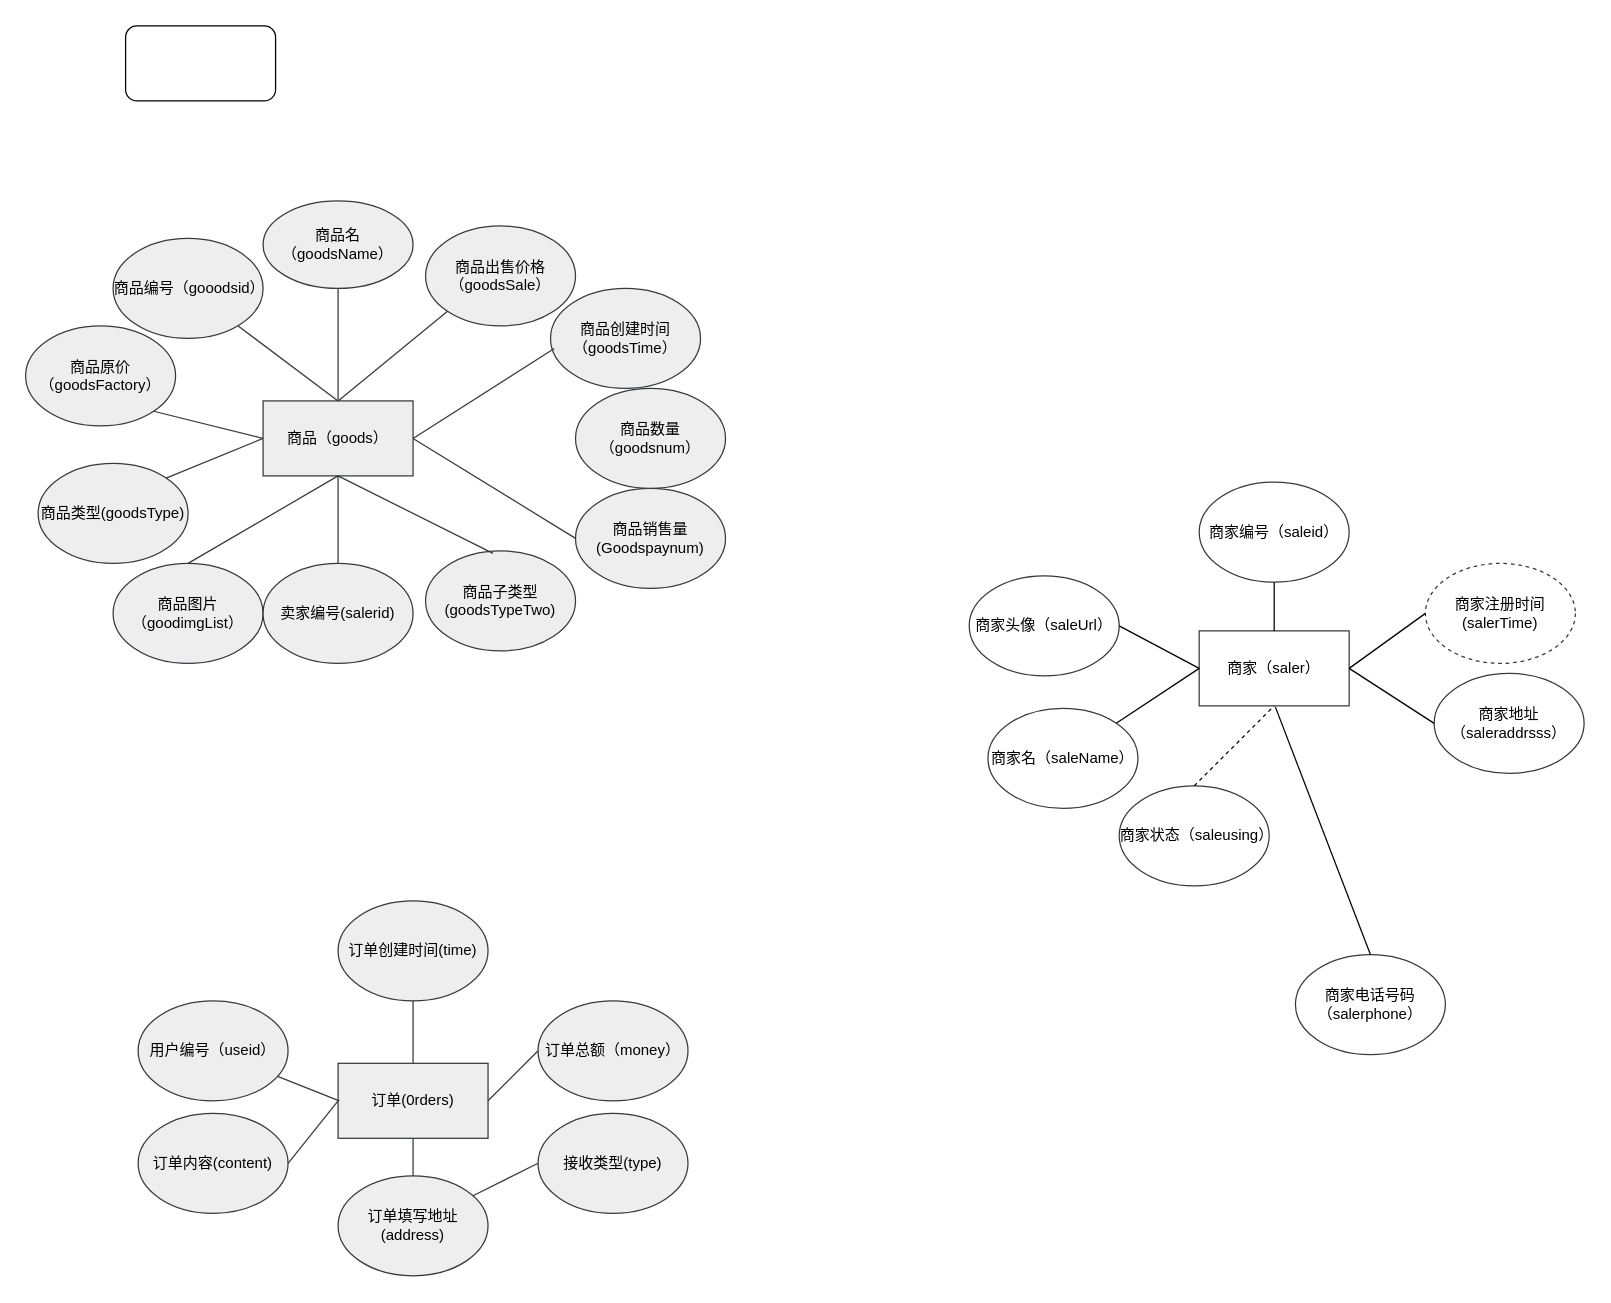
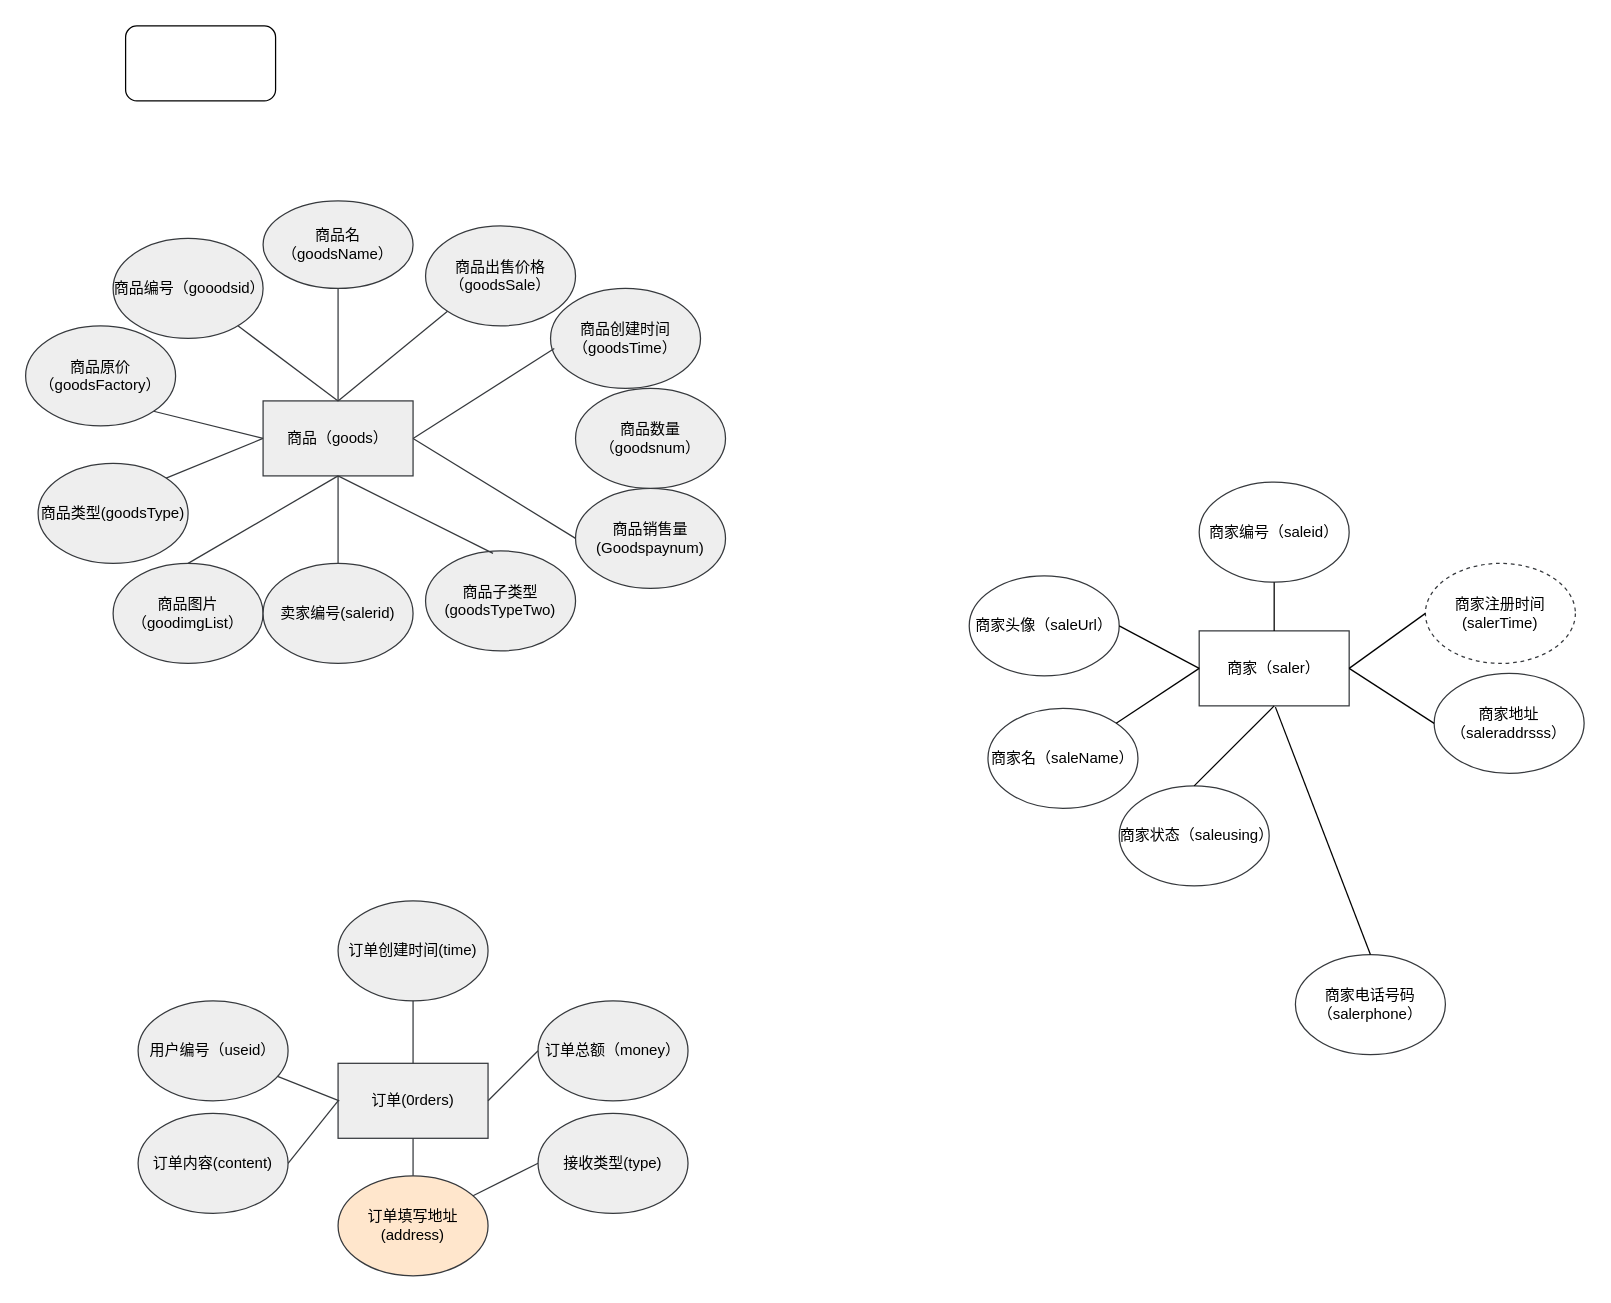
edge "商家（saler）" -- "商家状态（saleusing）": style dashed -> solid
node "订单填写地址(address)": fillcolor #eeeeee -> #ffe6cc
